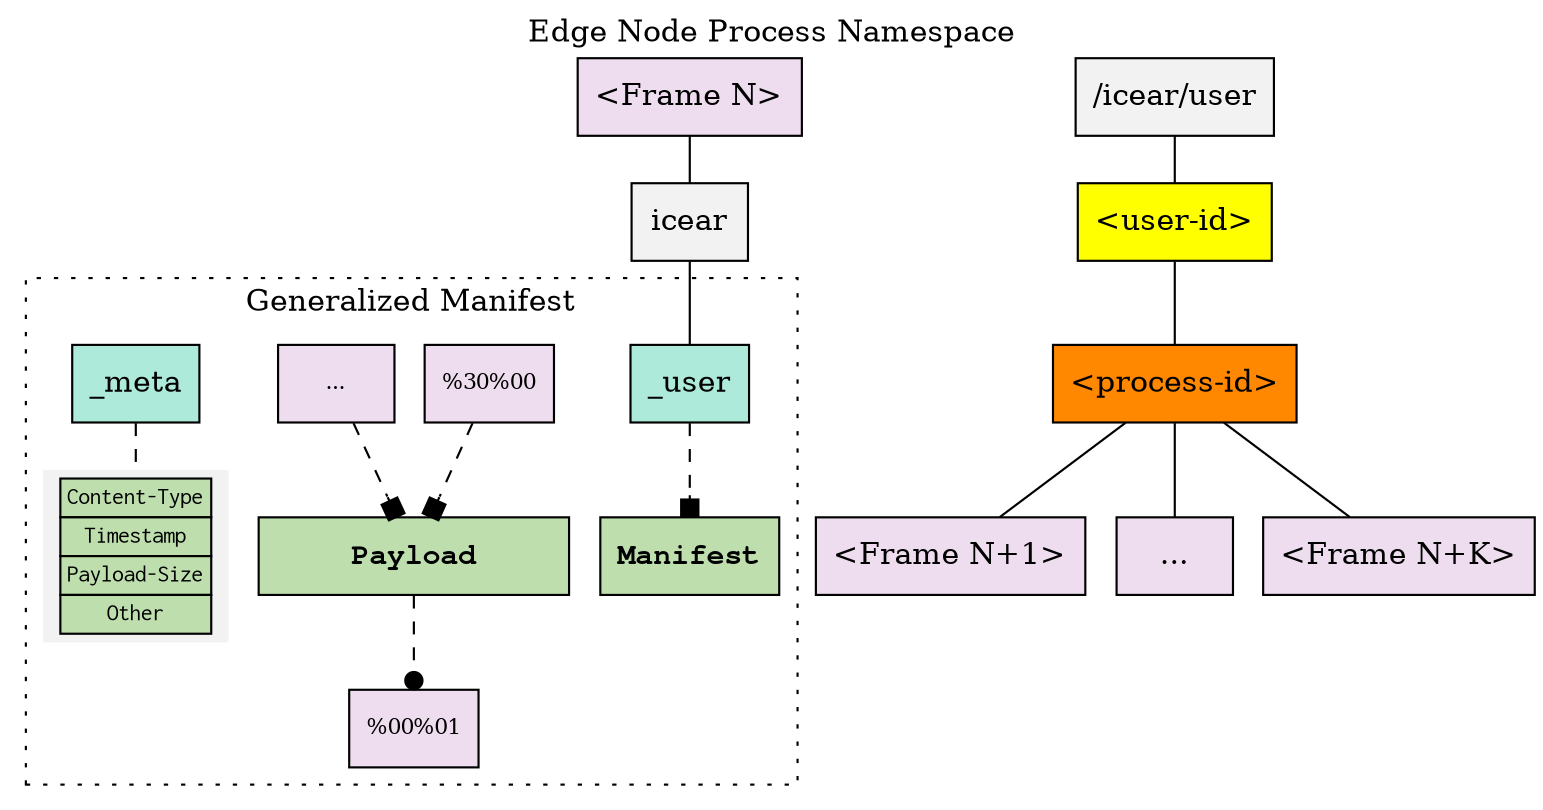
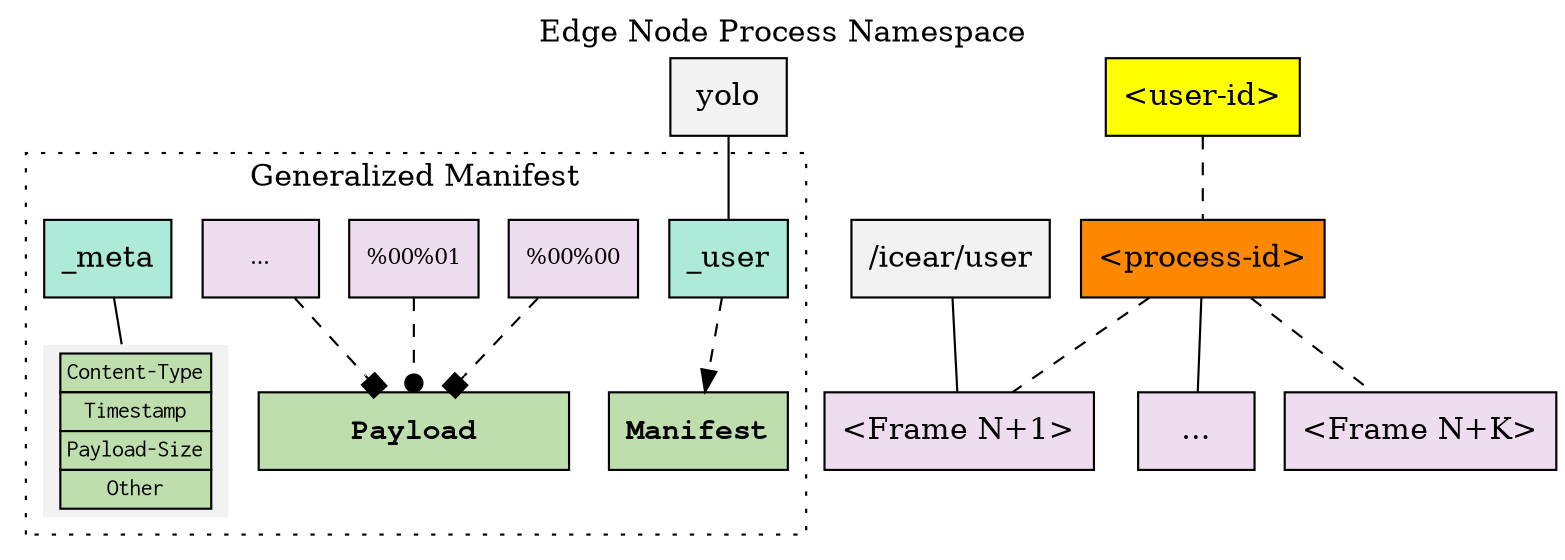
node "<Frame N>": removed
edge "/icear/user" -- "<user-id>": now "/icear/user" -- "<Frame N+1>"
node "icear": label "icear" -> "yolo"
edge "<user-id>" -- "<process-id>": style solid -> dashed
node "%30%00": label "%30%00" -> "%00%00"
edge "_meta" -- "Content-Type": style dashed -> solid
edge "_user" -> "Manifest": arrowhead box -> normal
edge "<process-id>" -- "<Frame N+1>": style solid -> dashed
edge "<process-id>" -- "<Frame N+K>": style solid -> dashed
edge "Payload" -> "%00%01": reversed
